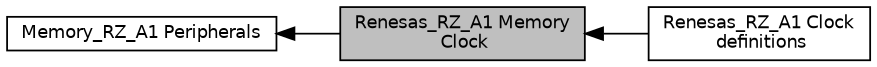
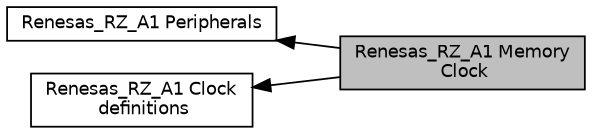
node "Memory_RZ_A1 Peripherals": label "Memory_RZ_A1 Peripherals" -> "Renesas_RZ_A1 Peripherals"
edge "Renesas_RZ_A1 Clock definitions" -> "Renesas_RZ_A1 Memory Clock": reversed
